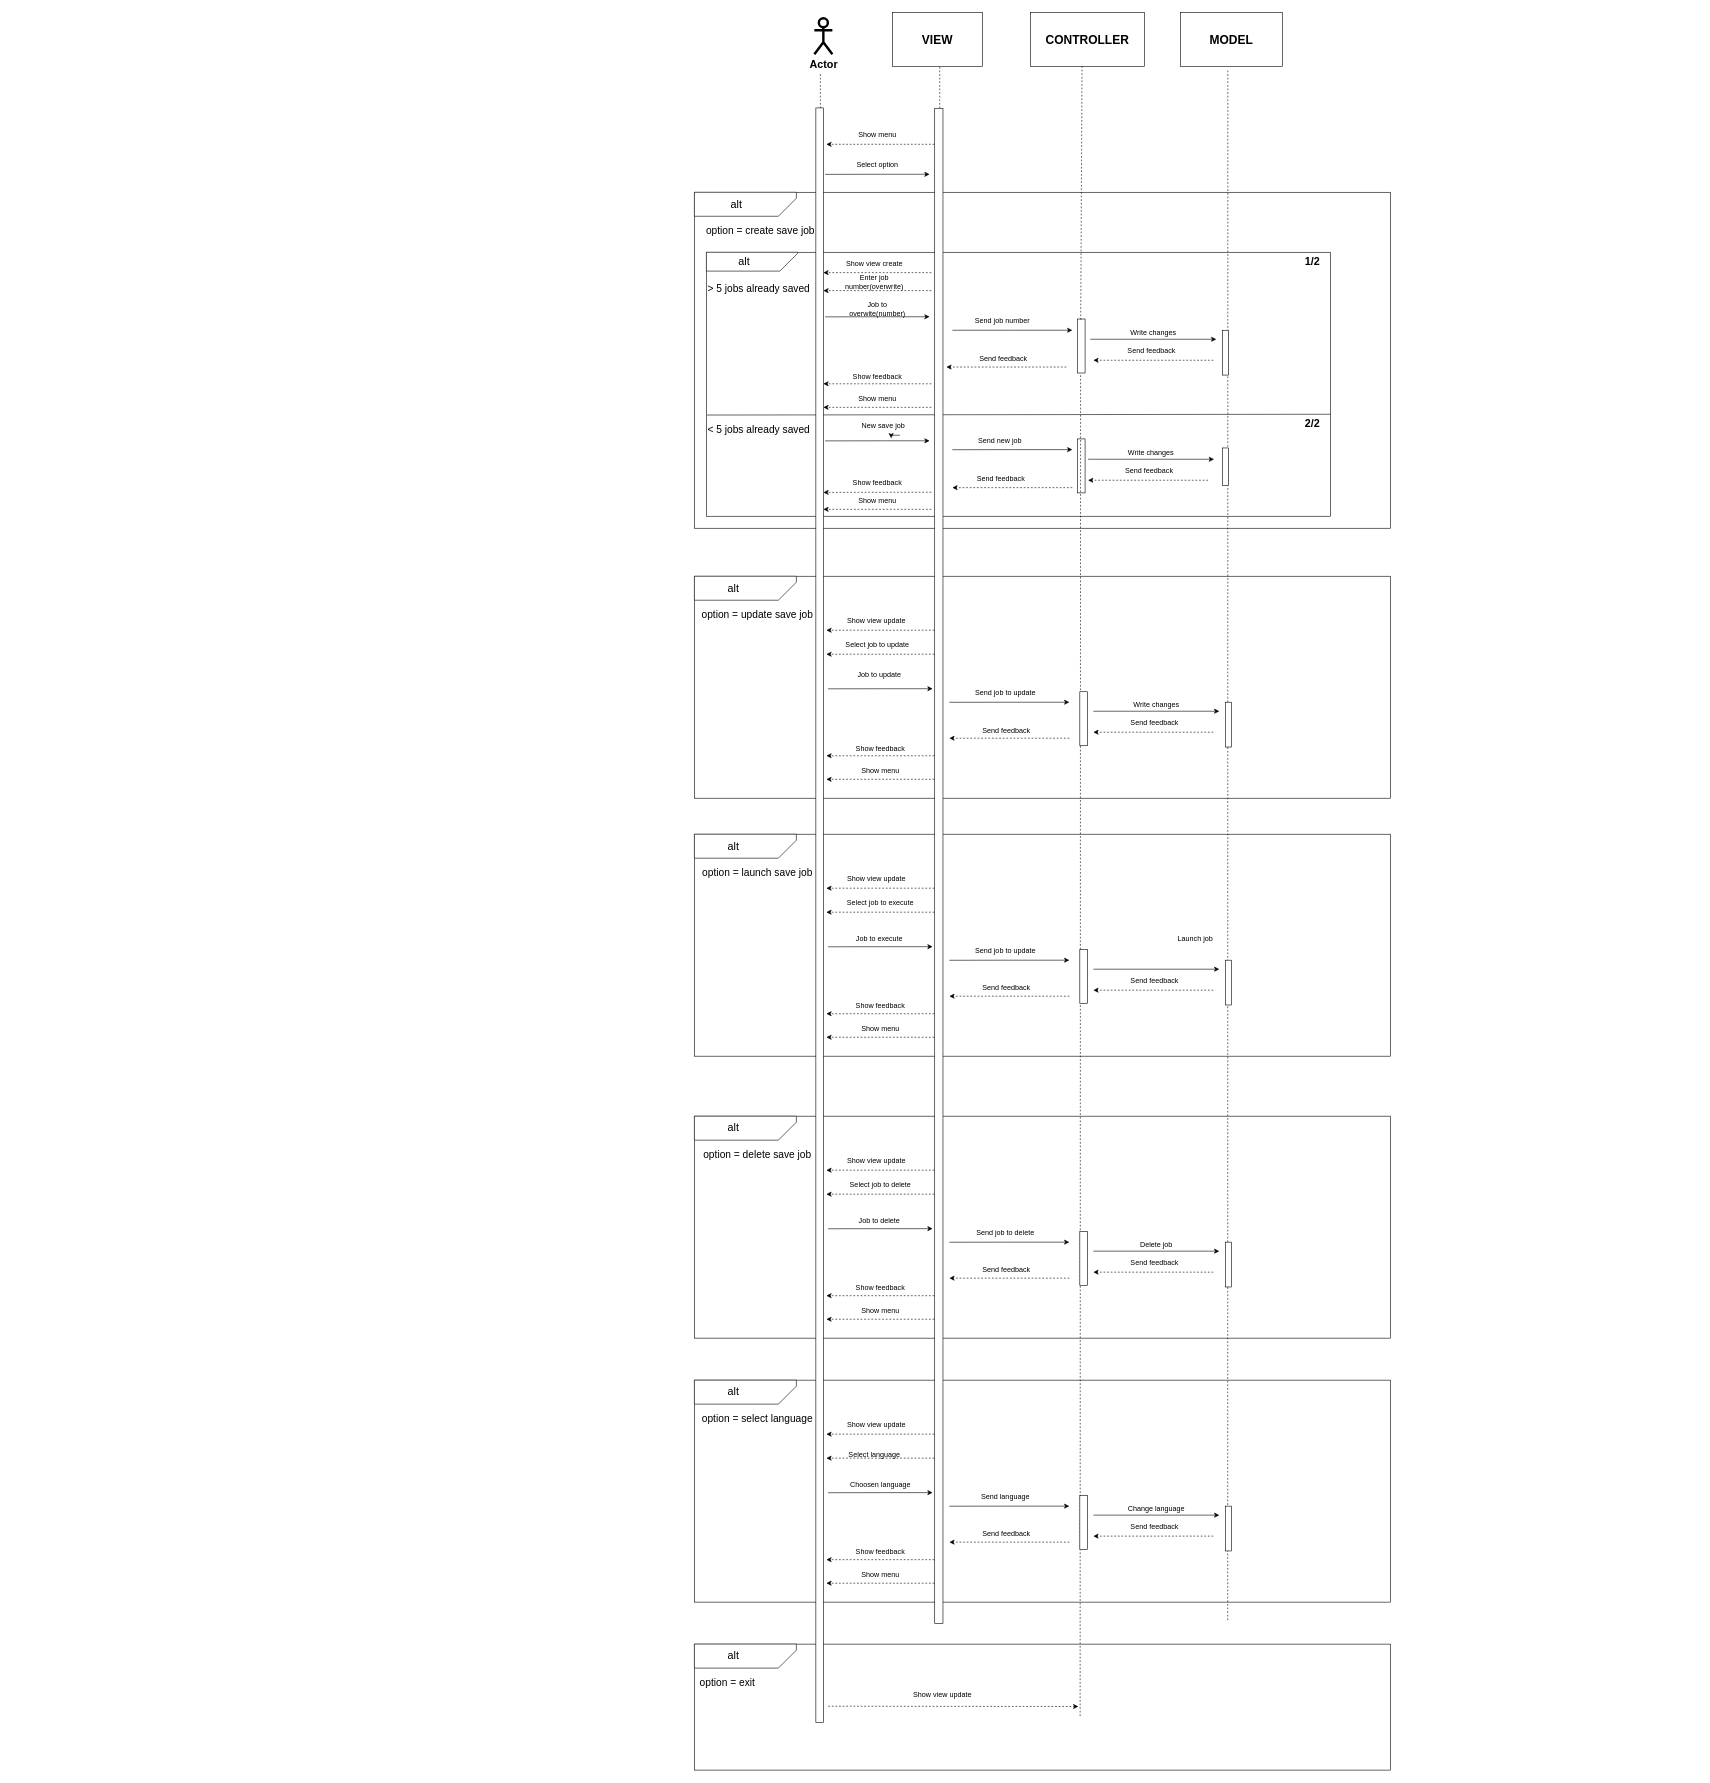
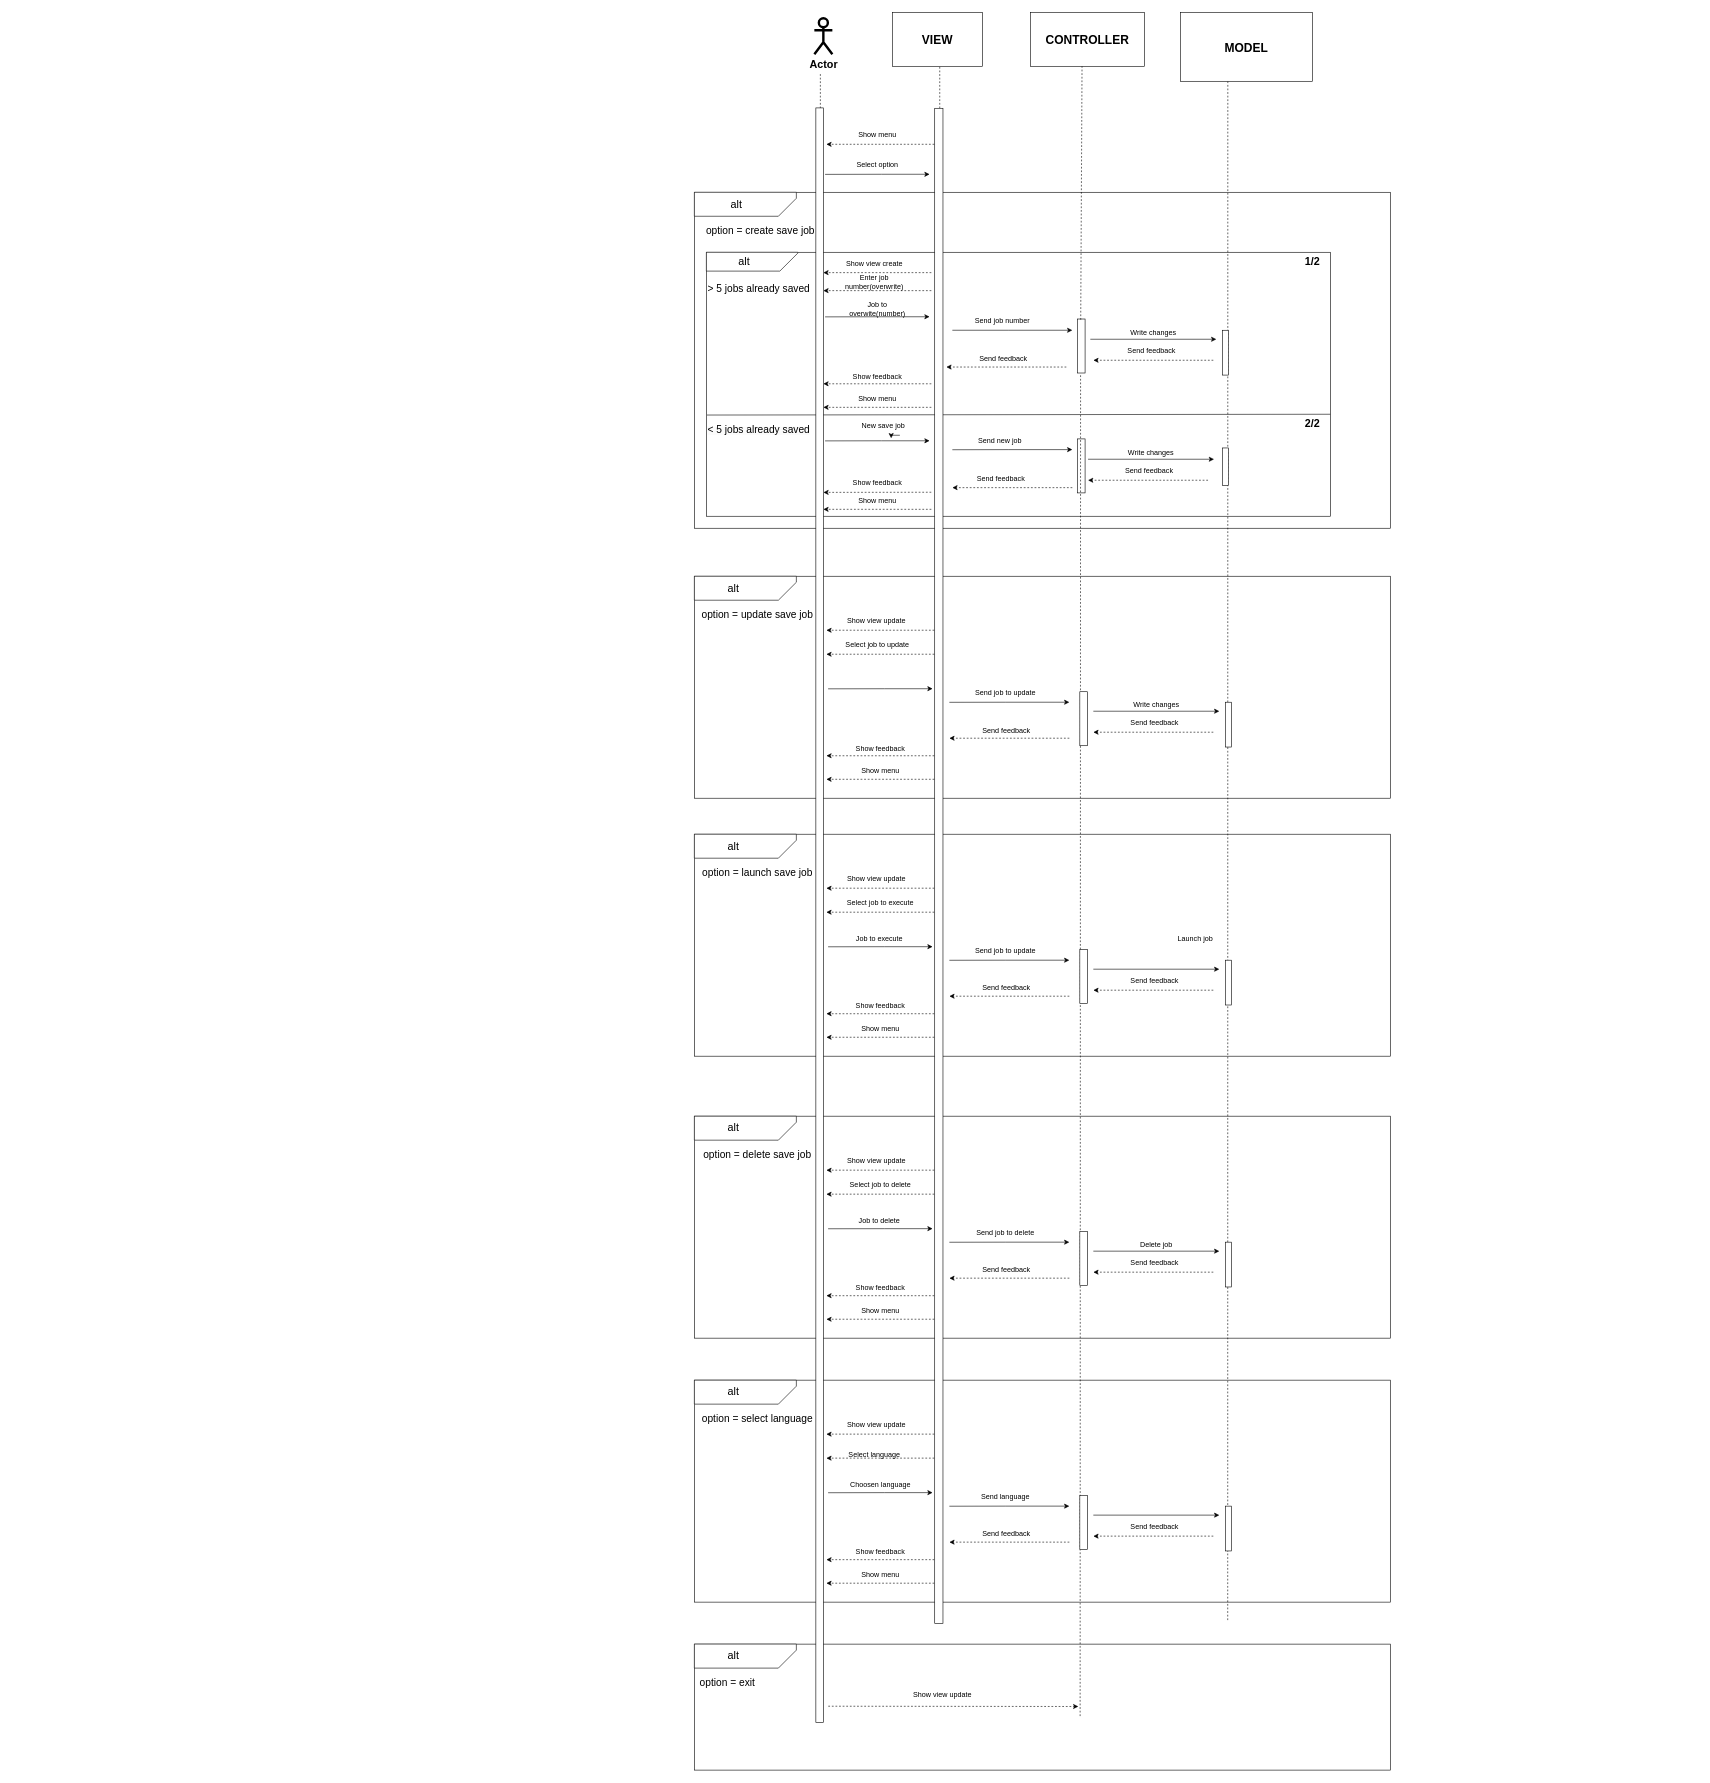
node "MODEL": size 102x54 -> 132x69
node "Job to update": removed
node "Change language": removed
